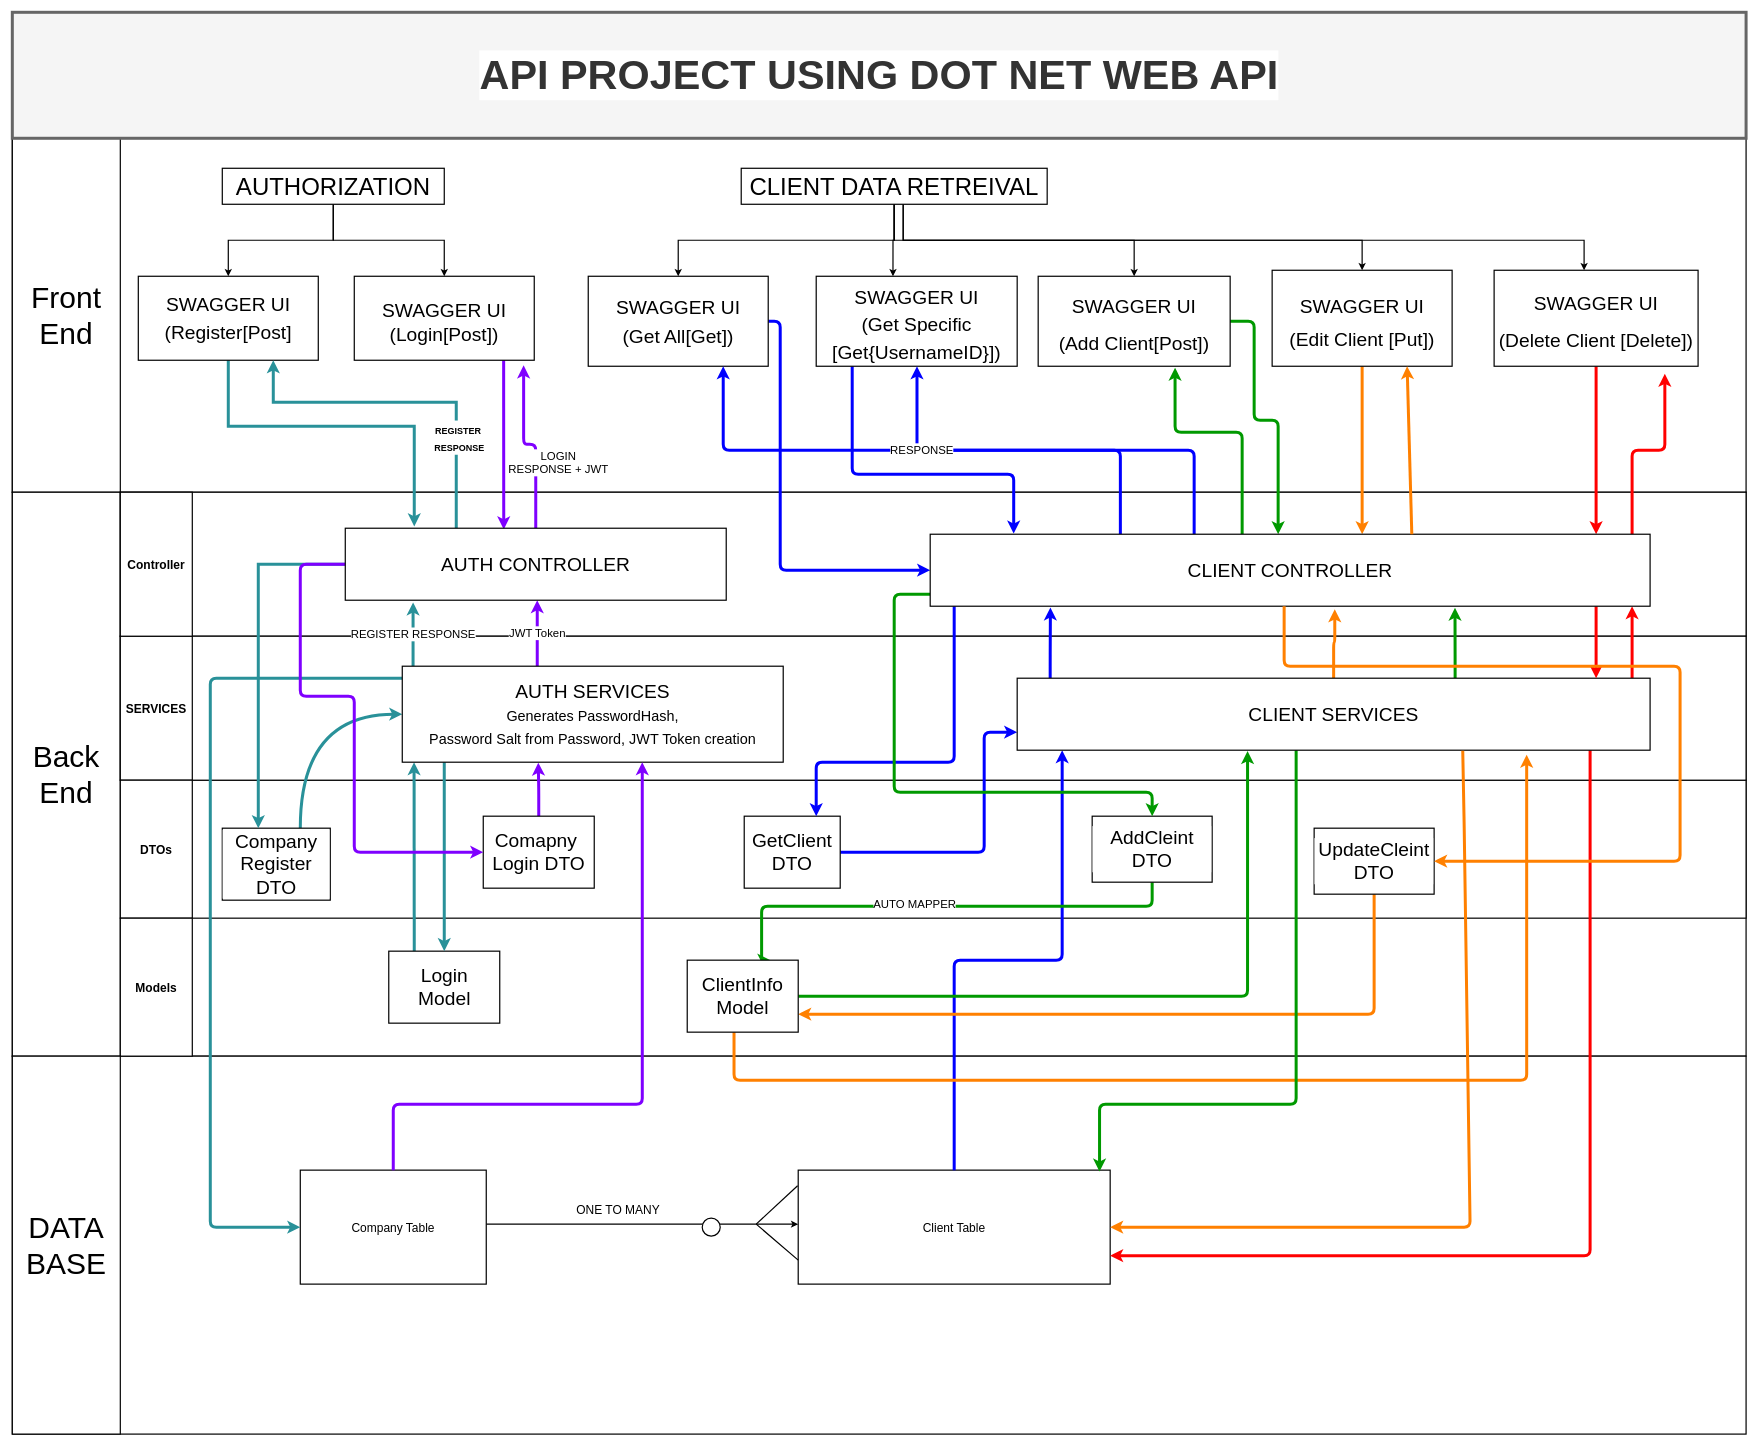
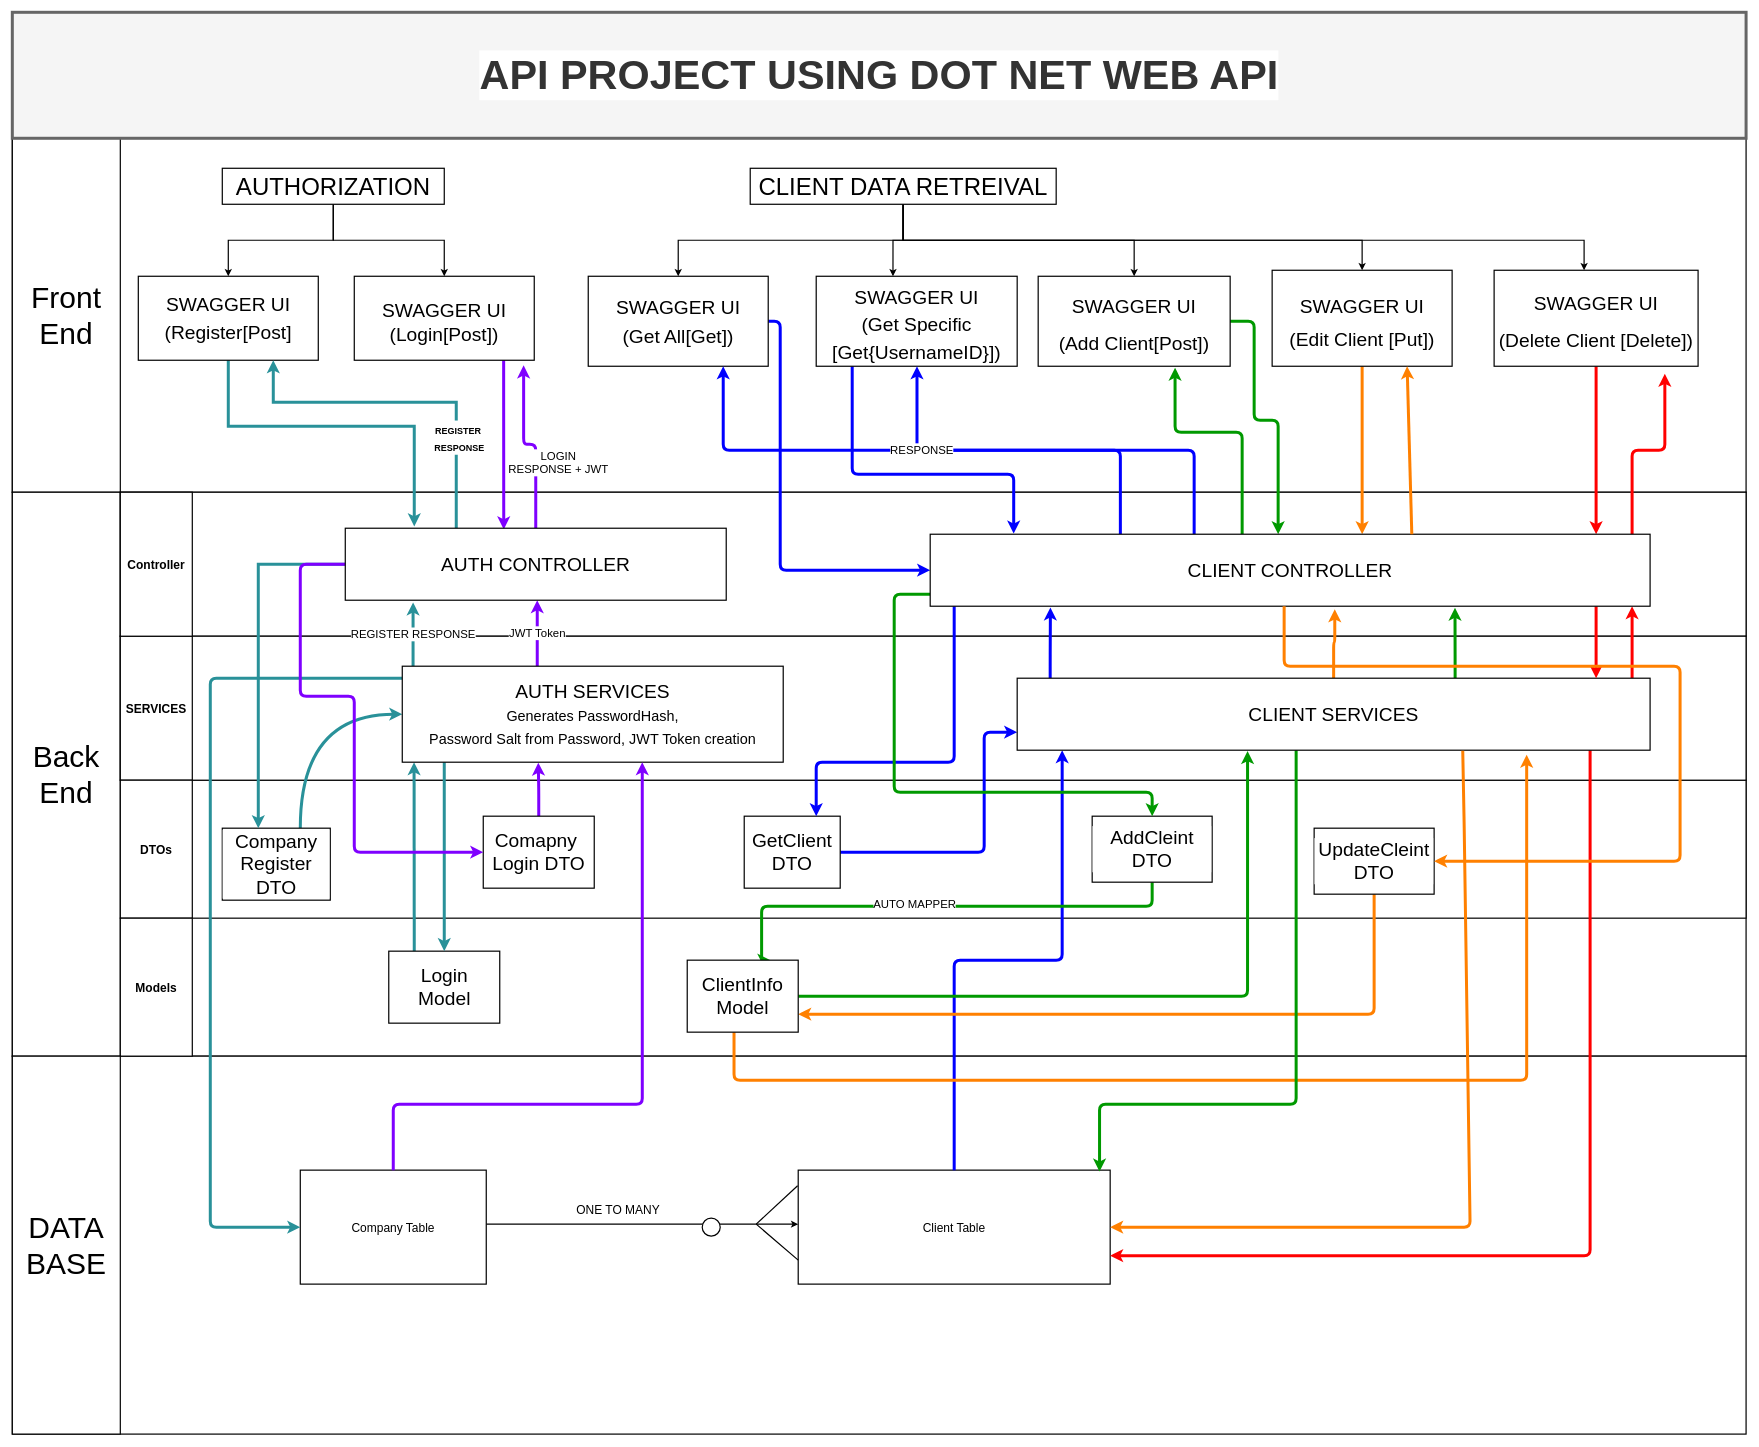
node "CLIENT DATA RETREIVAL": moved (894, 186) -> (903, 186)
